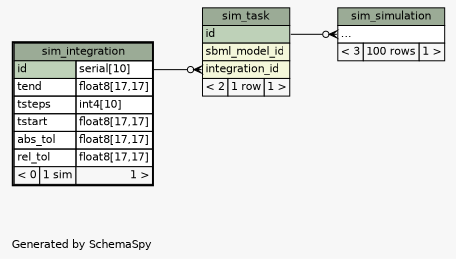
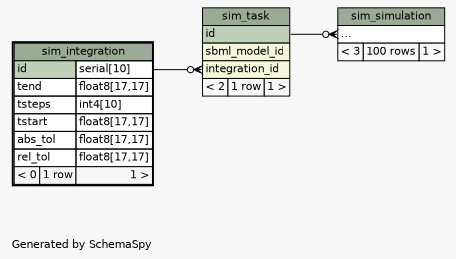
node "sim_integration": text "1 sim" -> "1 row"
